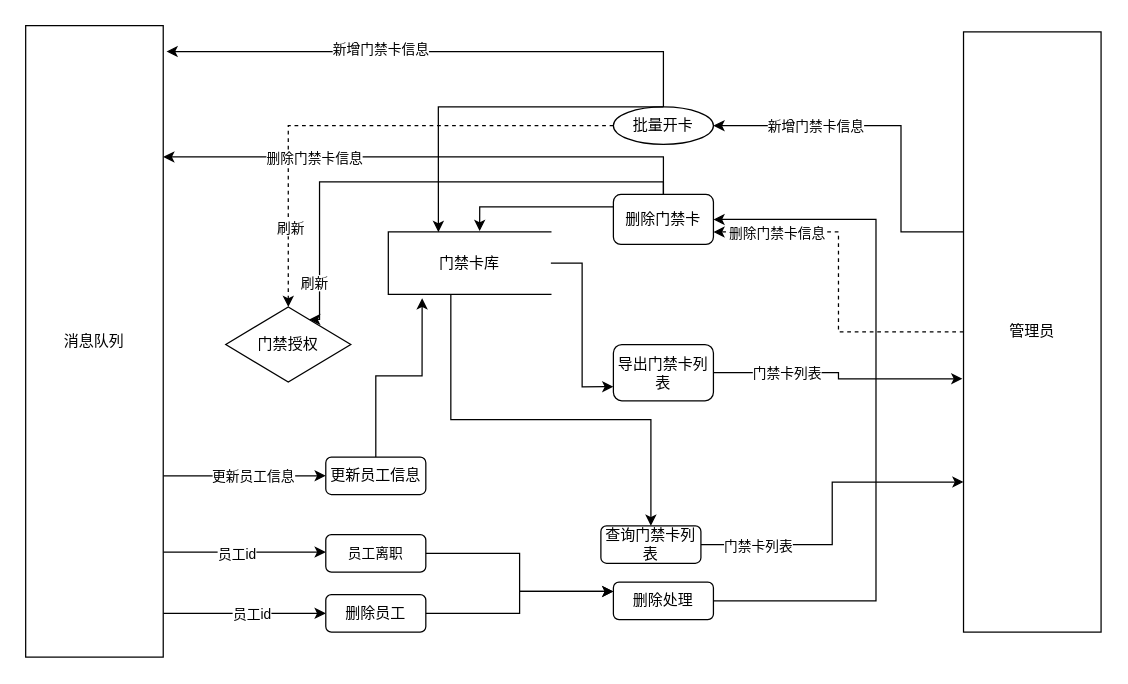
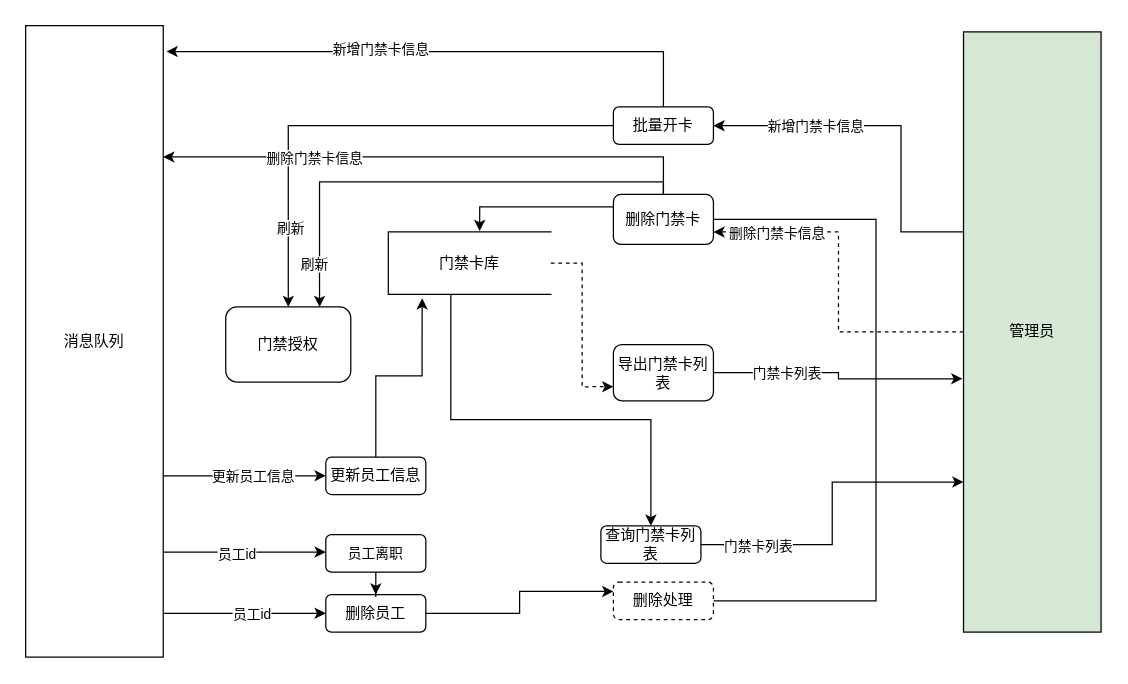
edge "批量开卡" -> "门禁卡库": removed
edge "批量开卡" -> "门禁授权": style dashed -> solid
node "批量开卡": shape ellipse -> rounded rectangle
edge "删除处理" -> "删除门禁卡": arrowhead classic -> none
edge "门禁卡库" -> "导出门禁卡列表": style solid -> dashed
node "管理员": fillcolor #ffffff -> #d5e8d4
node "门禁授权": shape diamond -> rounded rectangle
edge "员工离职" -> "删除处理": now "员工离职" -> "删除员工"
node "删除处理": style solid -> dashed
